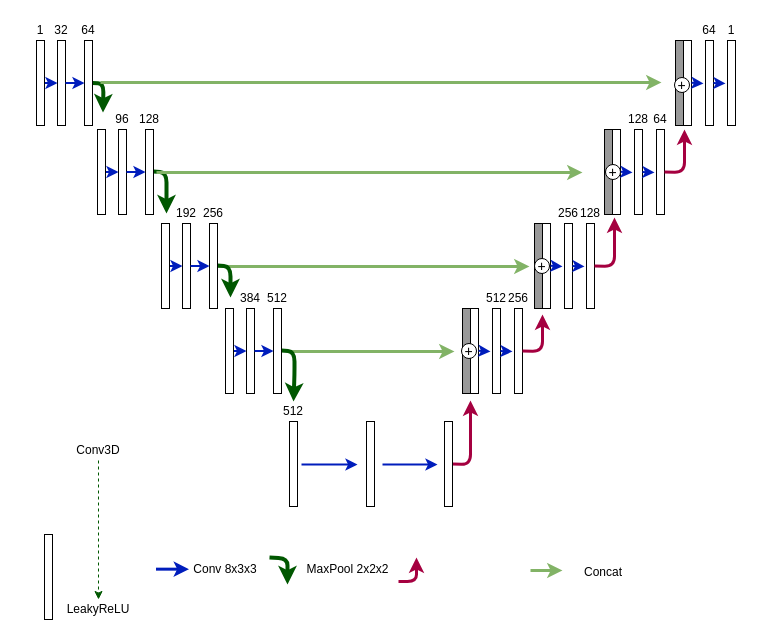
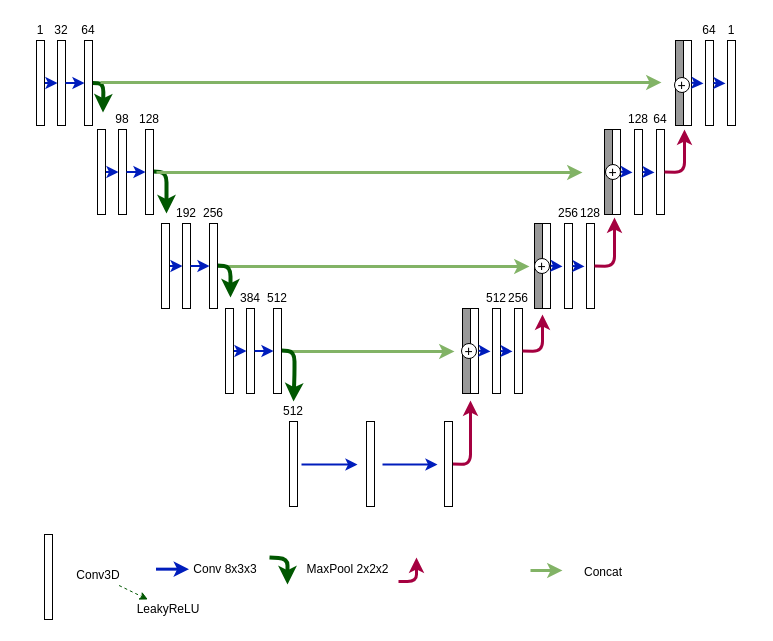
node "96": label "96" -> "98"
node "Conv3D": moved (99, 451) -> (99, 576)
node "LeakyReLU": moved (99, 610) -> (169, 610)
